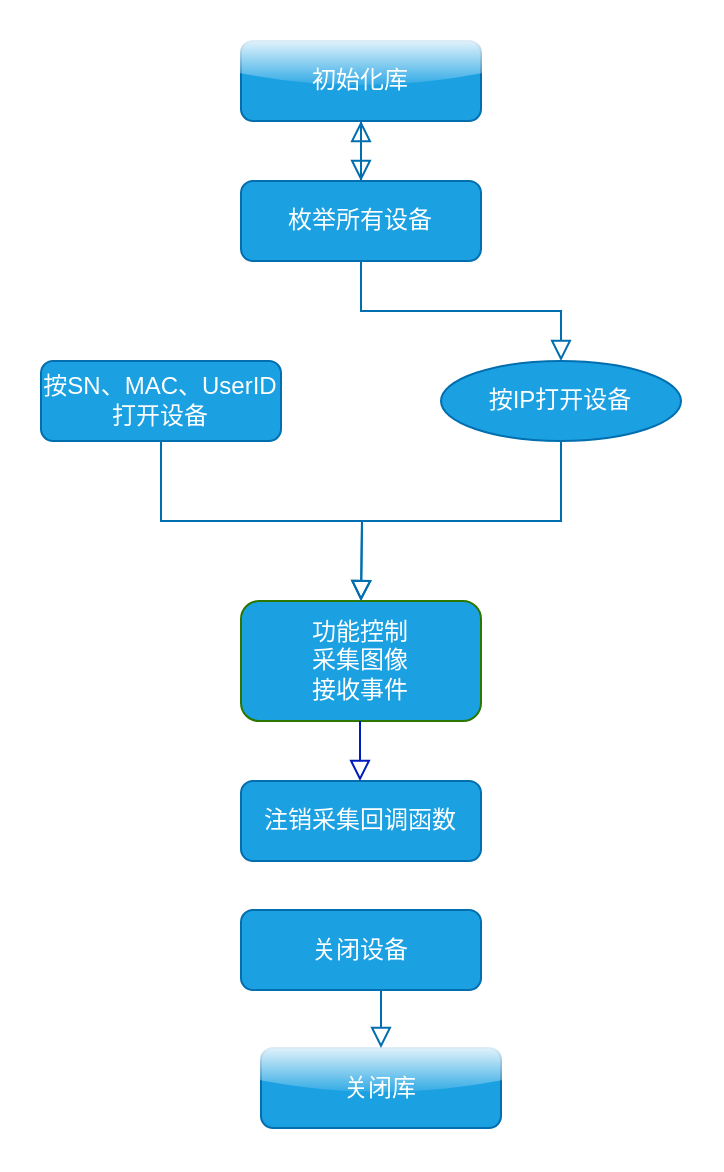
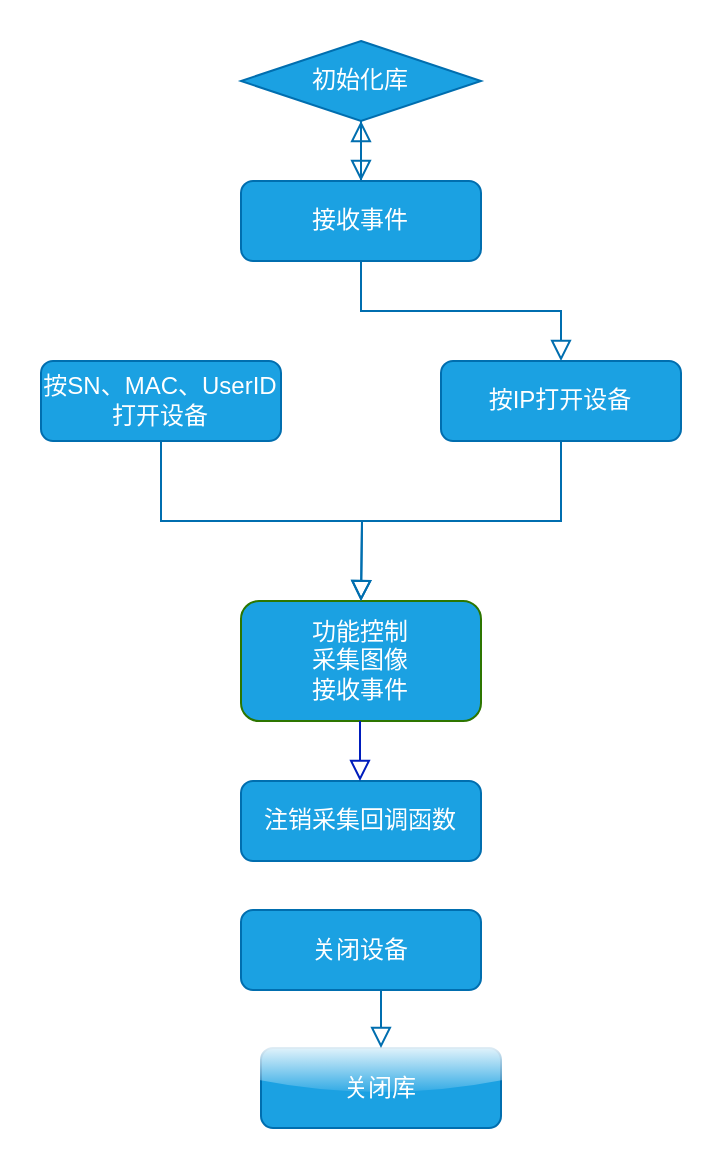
node "初始化库": shape rounded rectangle -> diamond
node "枚举所有设备": label "枚举所有设备" -> "接收事件"
node "按IP打开设备": shape ellipse -> rounded rectangle
